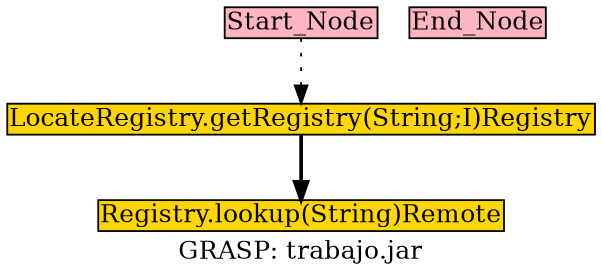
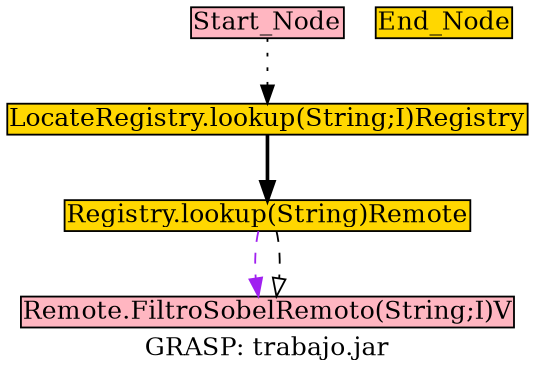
node "End_Node": fillcolor lightpink -> gold
node "LocateRegistry.getRegistry(String;I)Registry": label "LocateRegistry.getRegistry(String;I)Registry" -> "LocateRegistry.lookup(String;I)Registry"
node "Remote.FiltroSobelRemoto(String;I)V": added
